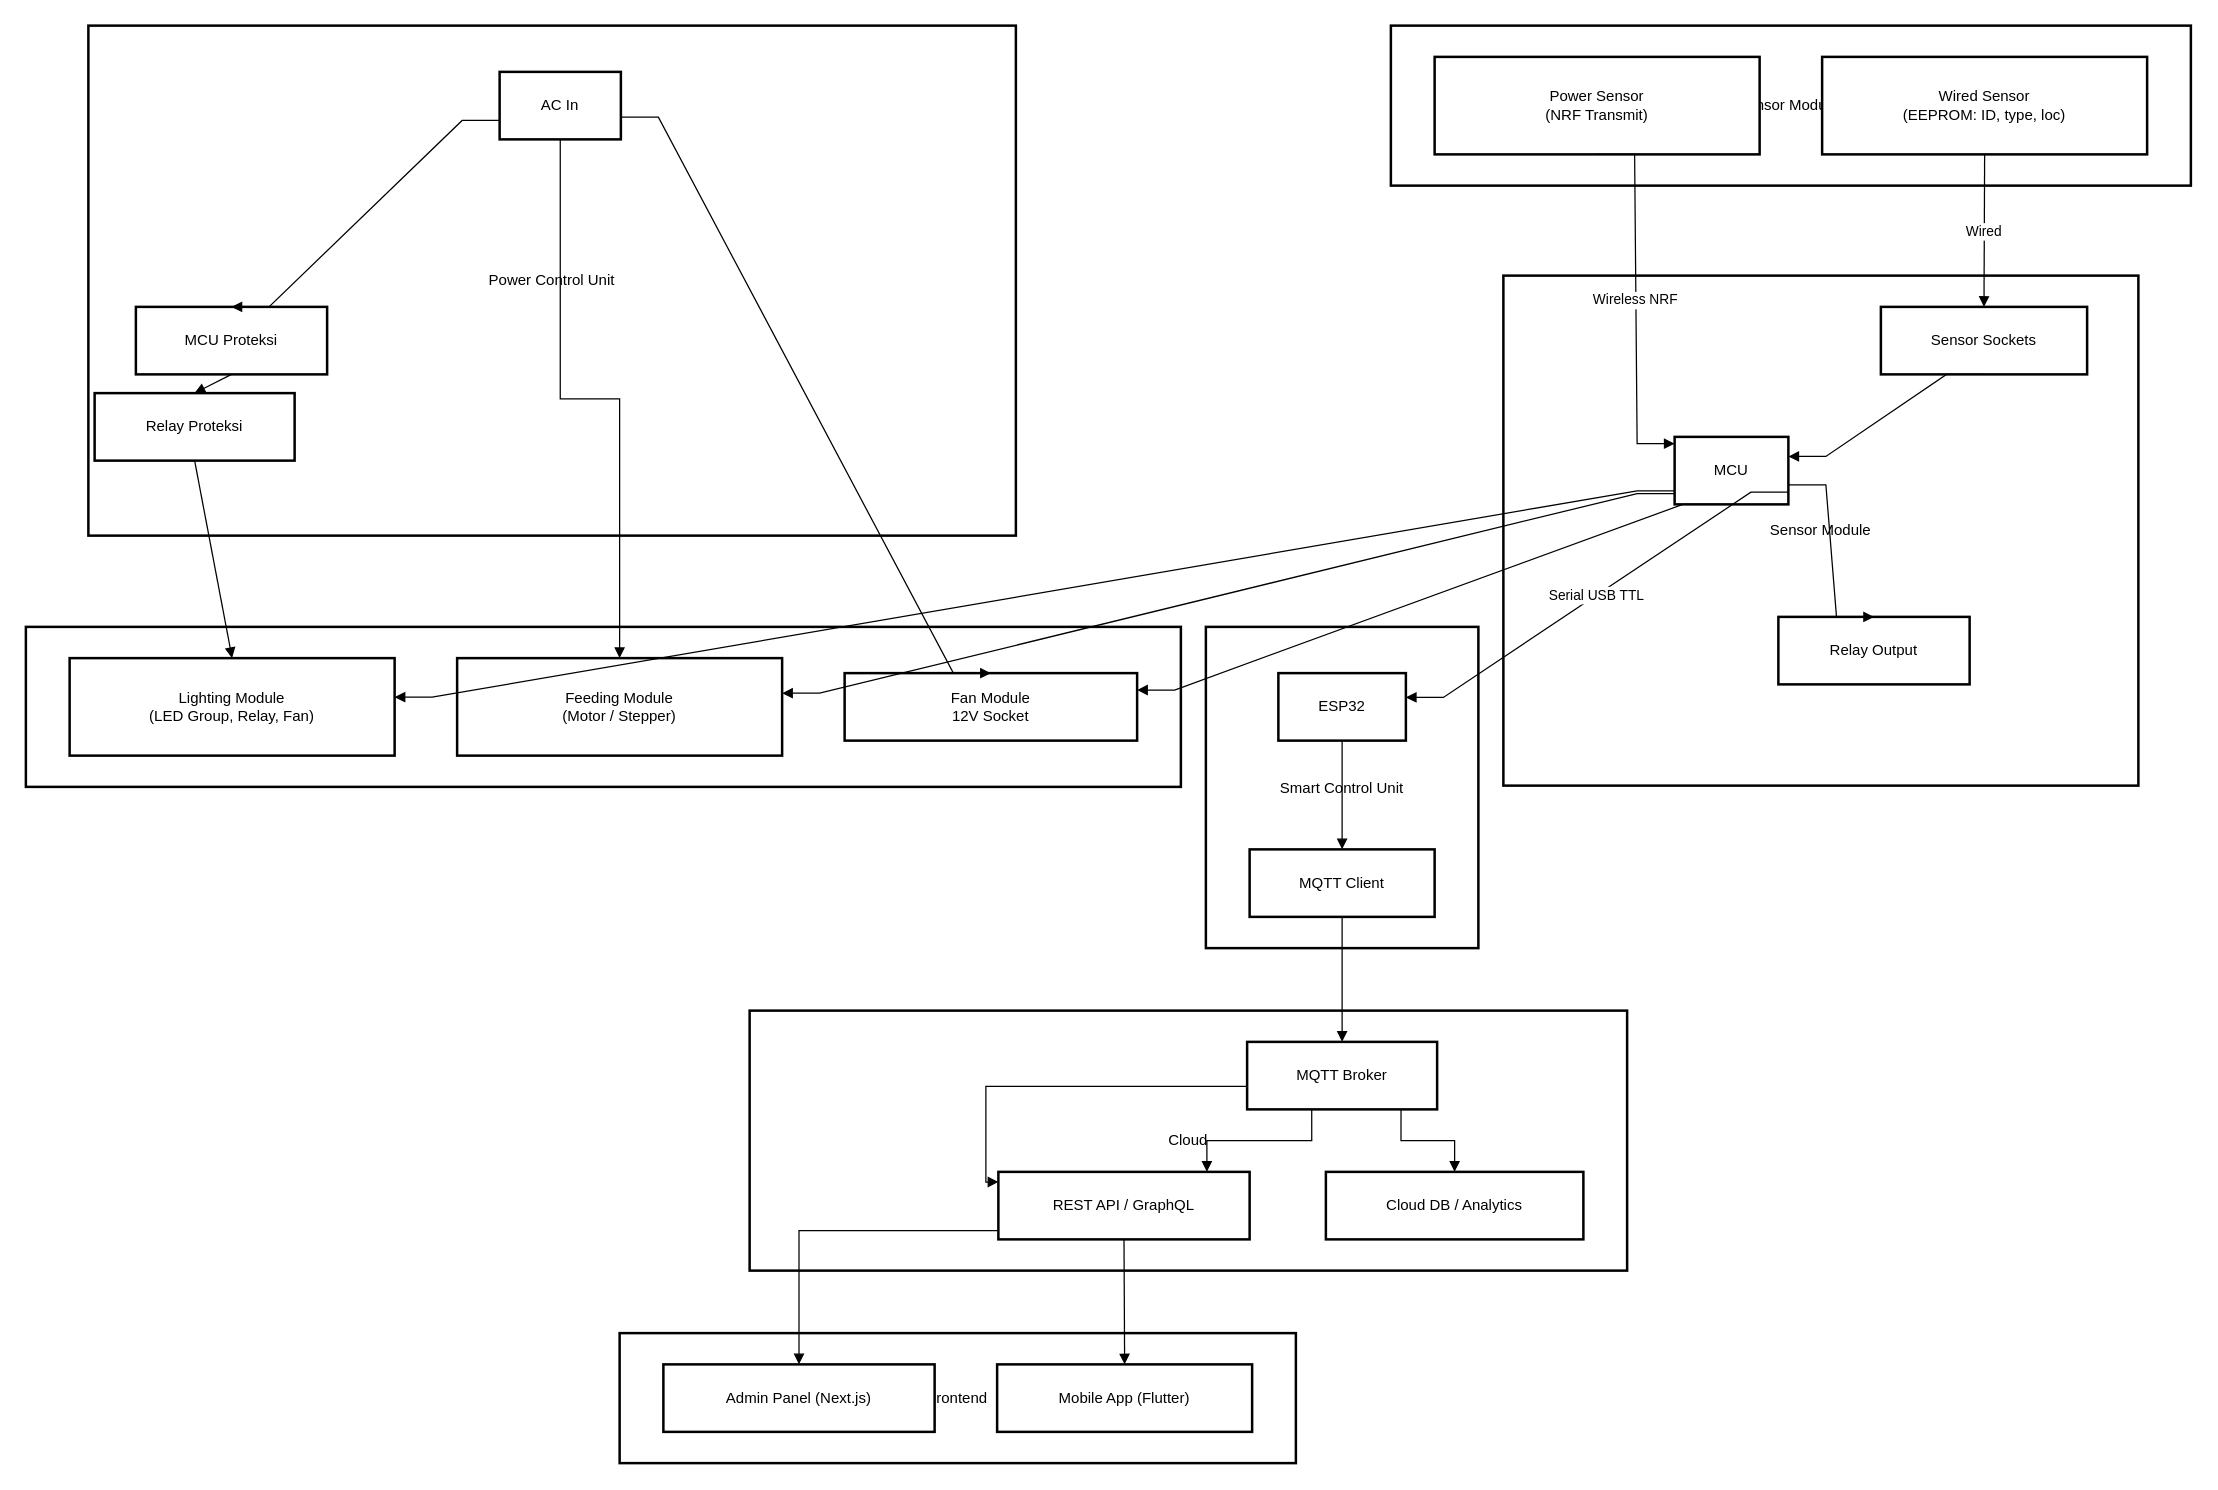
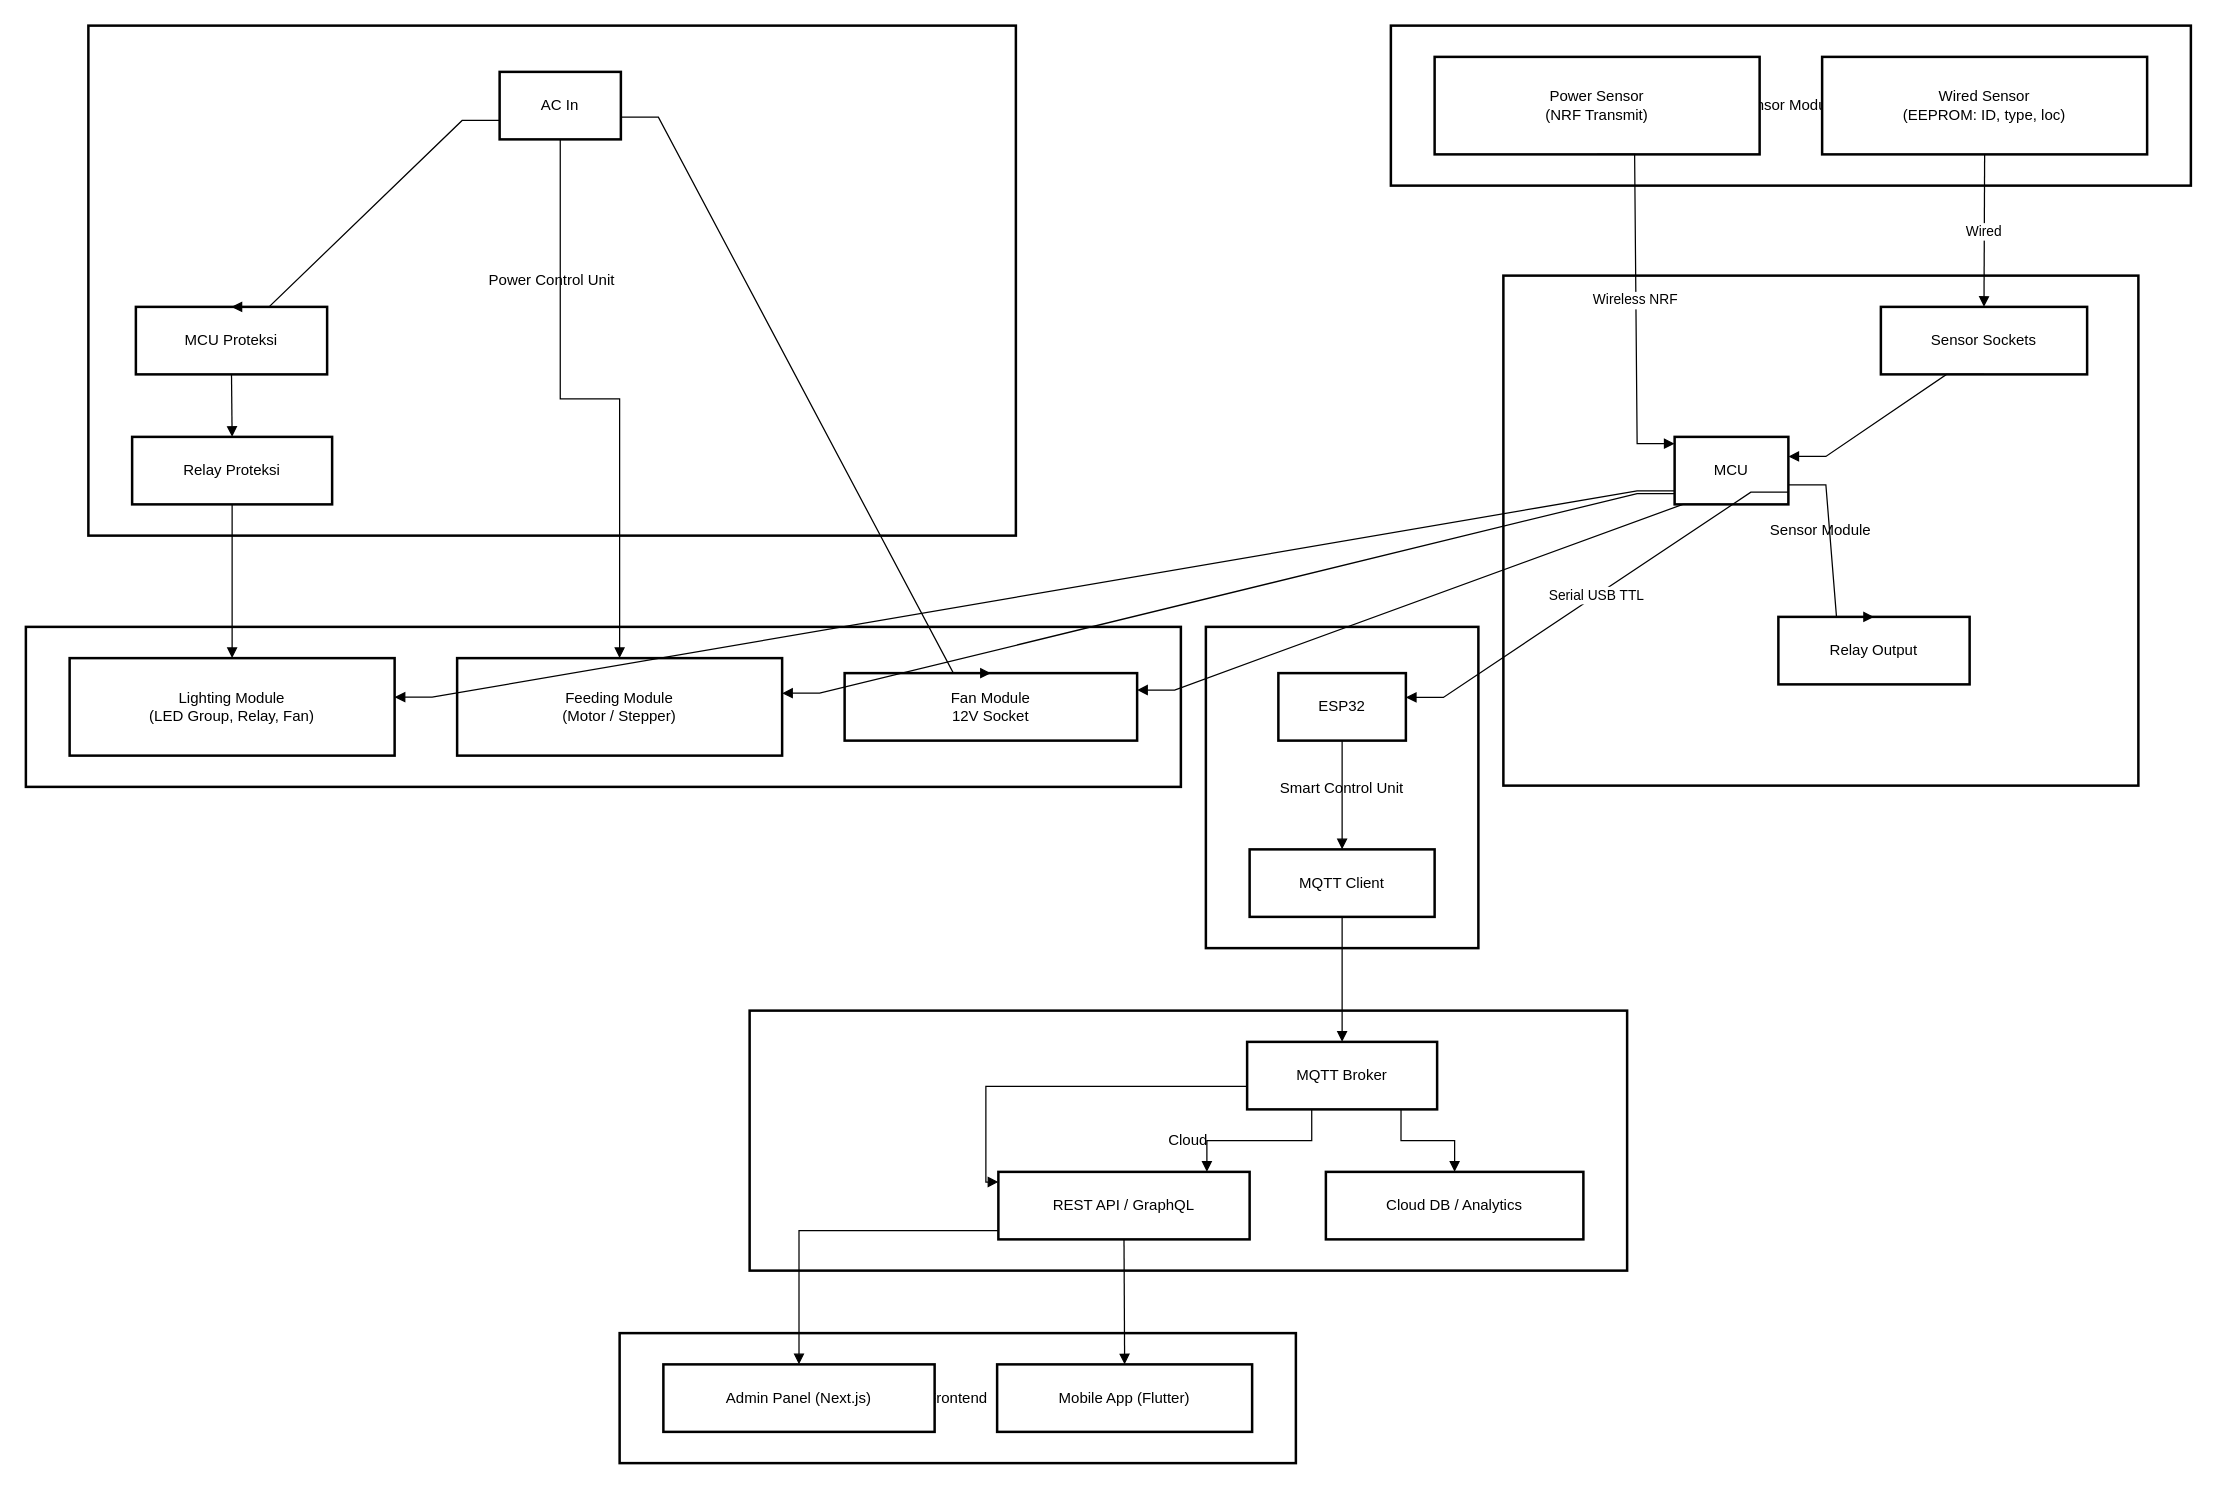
node "Relay Proteksi": moved (194, 427) -> (232, 471)
